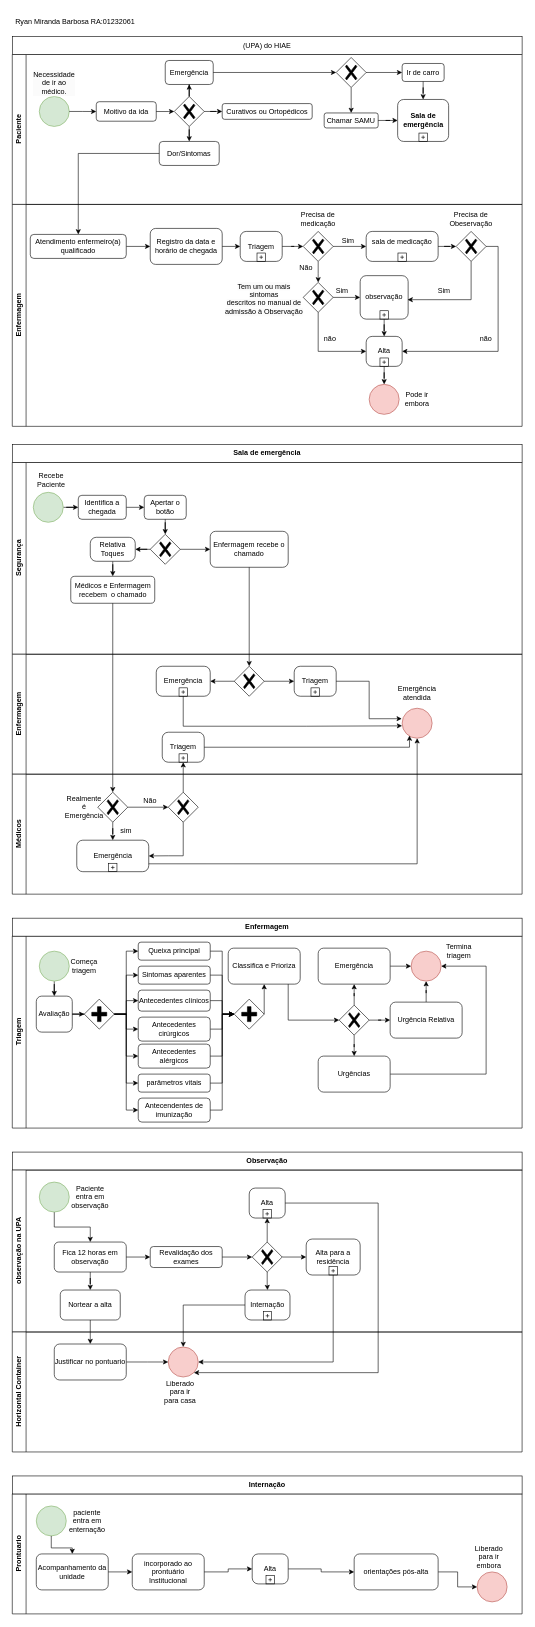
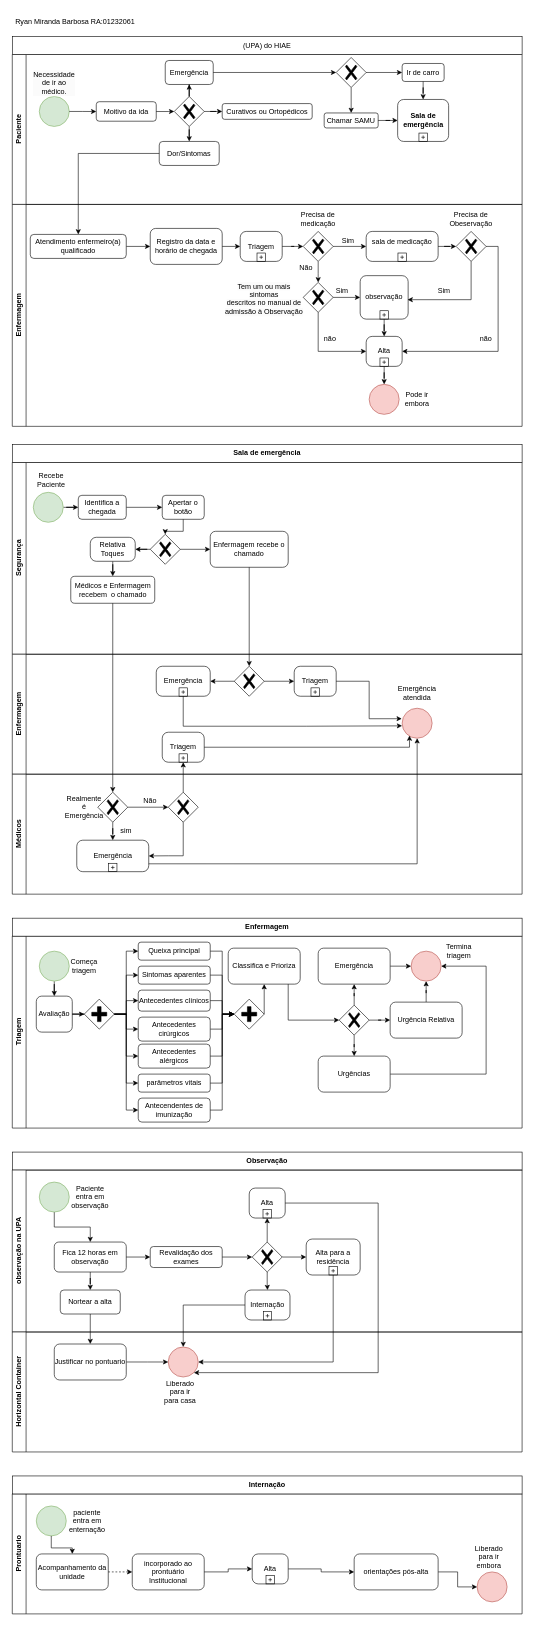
node "Apertar o botão": moved (165, 507) -> (183, 507)
node "Nortear a alta": size 60x30 -> 60x24
edge "Acompanhamento da unidade" -> "incorporado ao prontuário Institucional": style solid -> dashed
